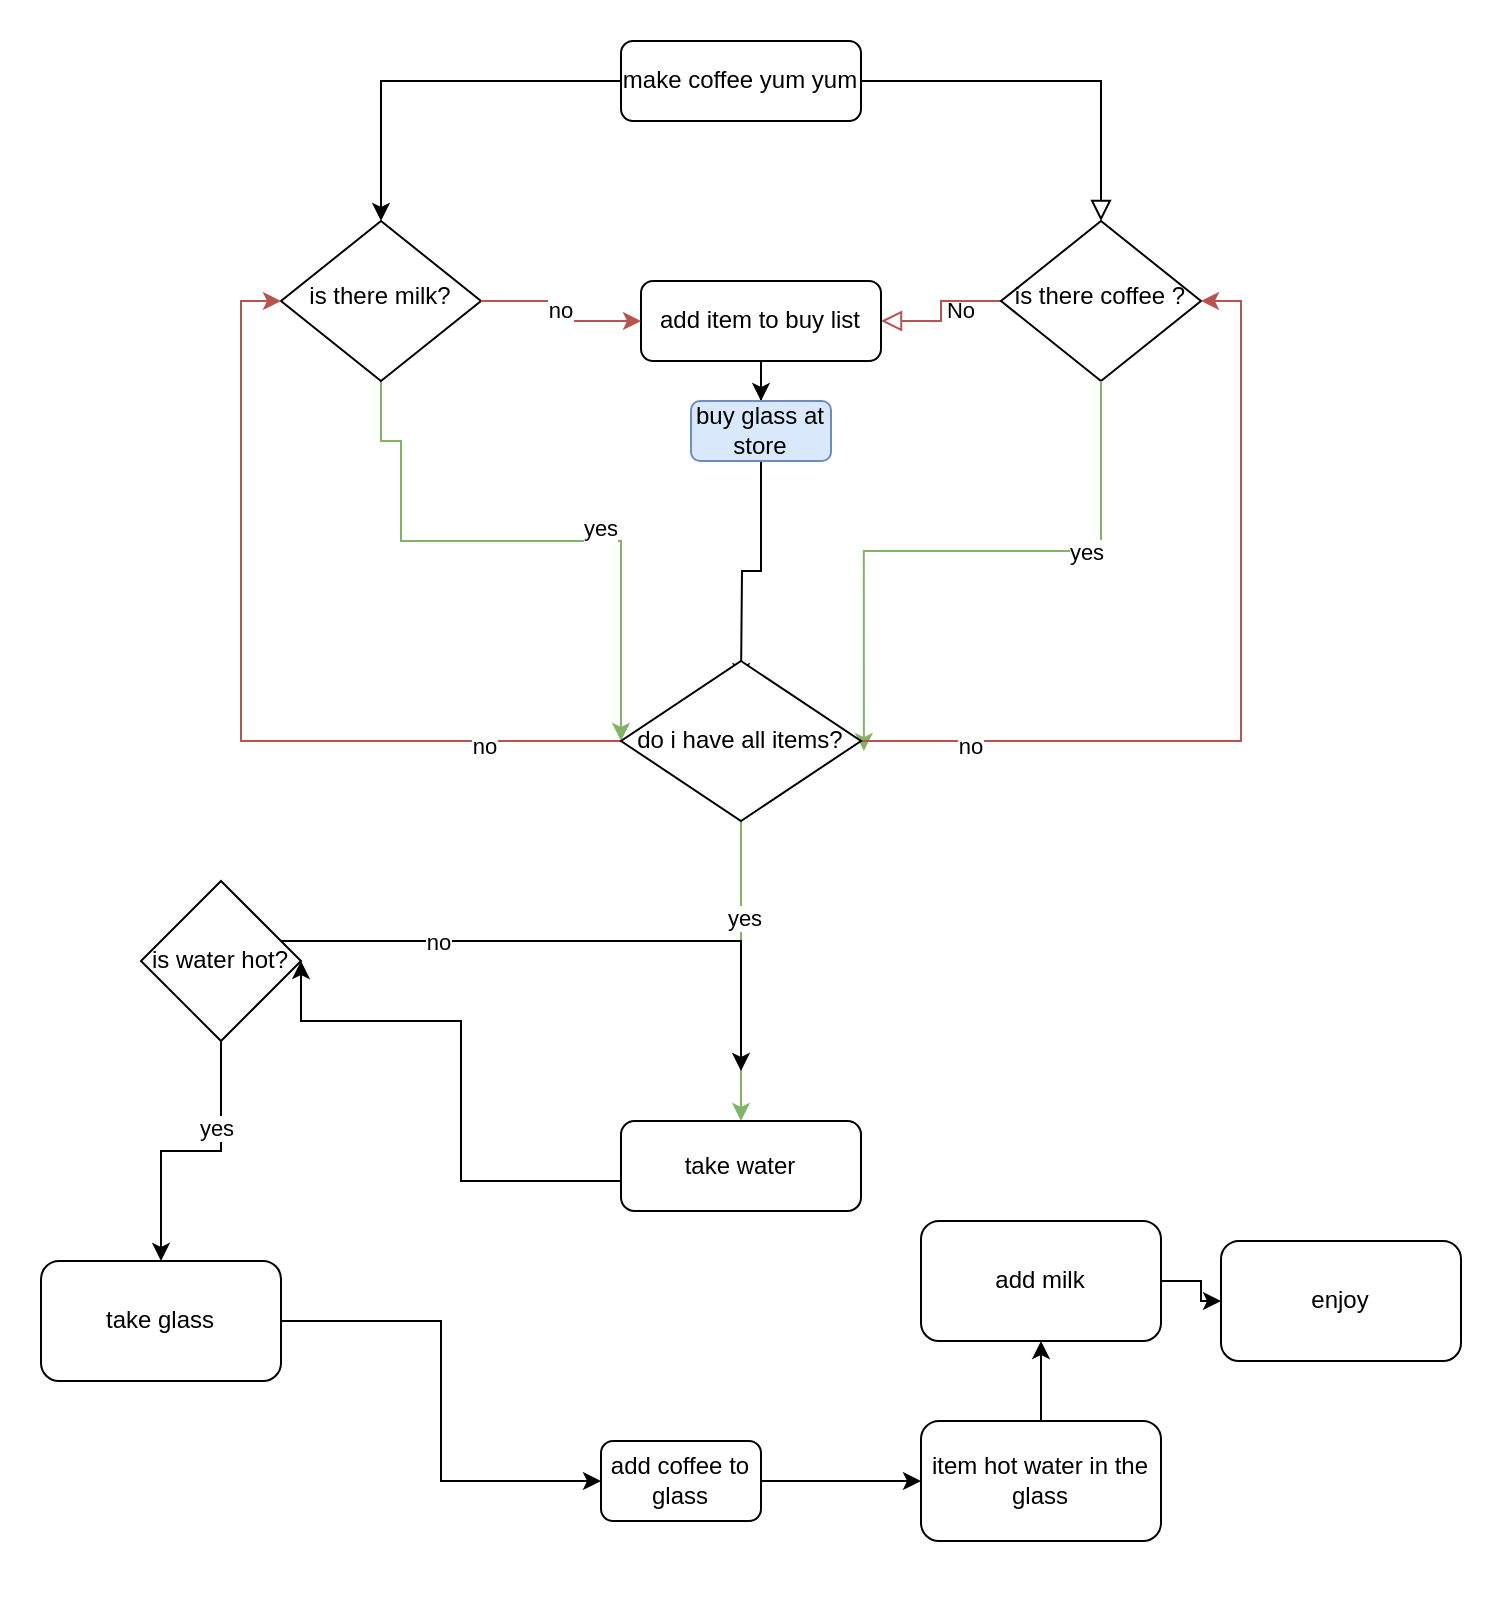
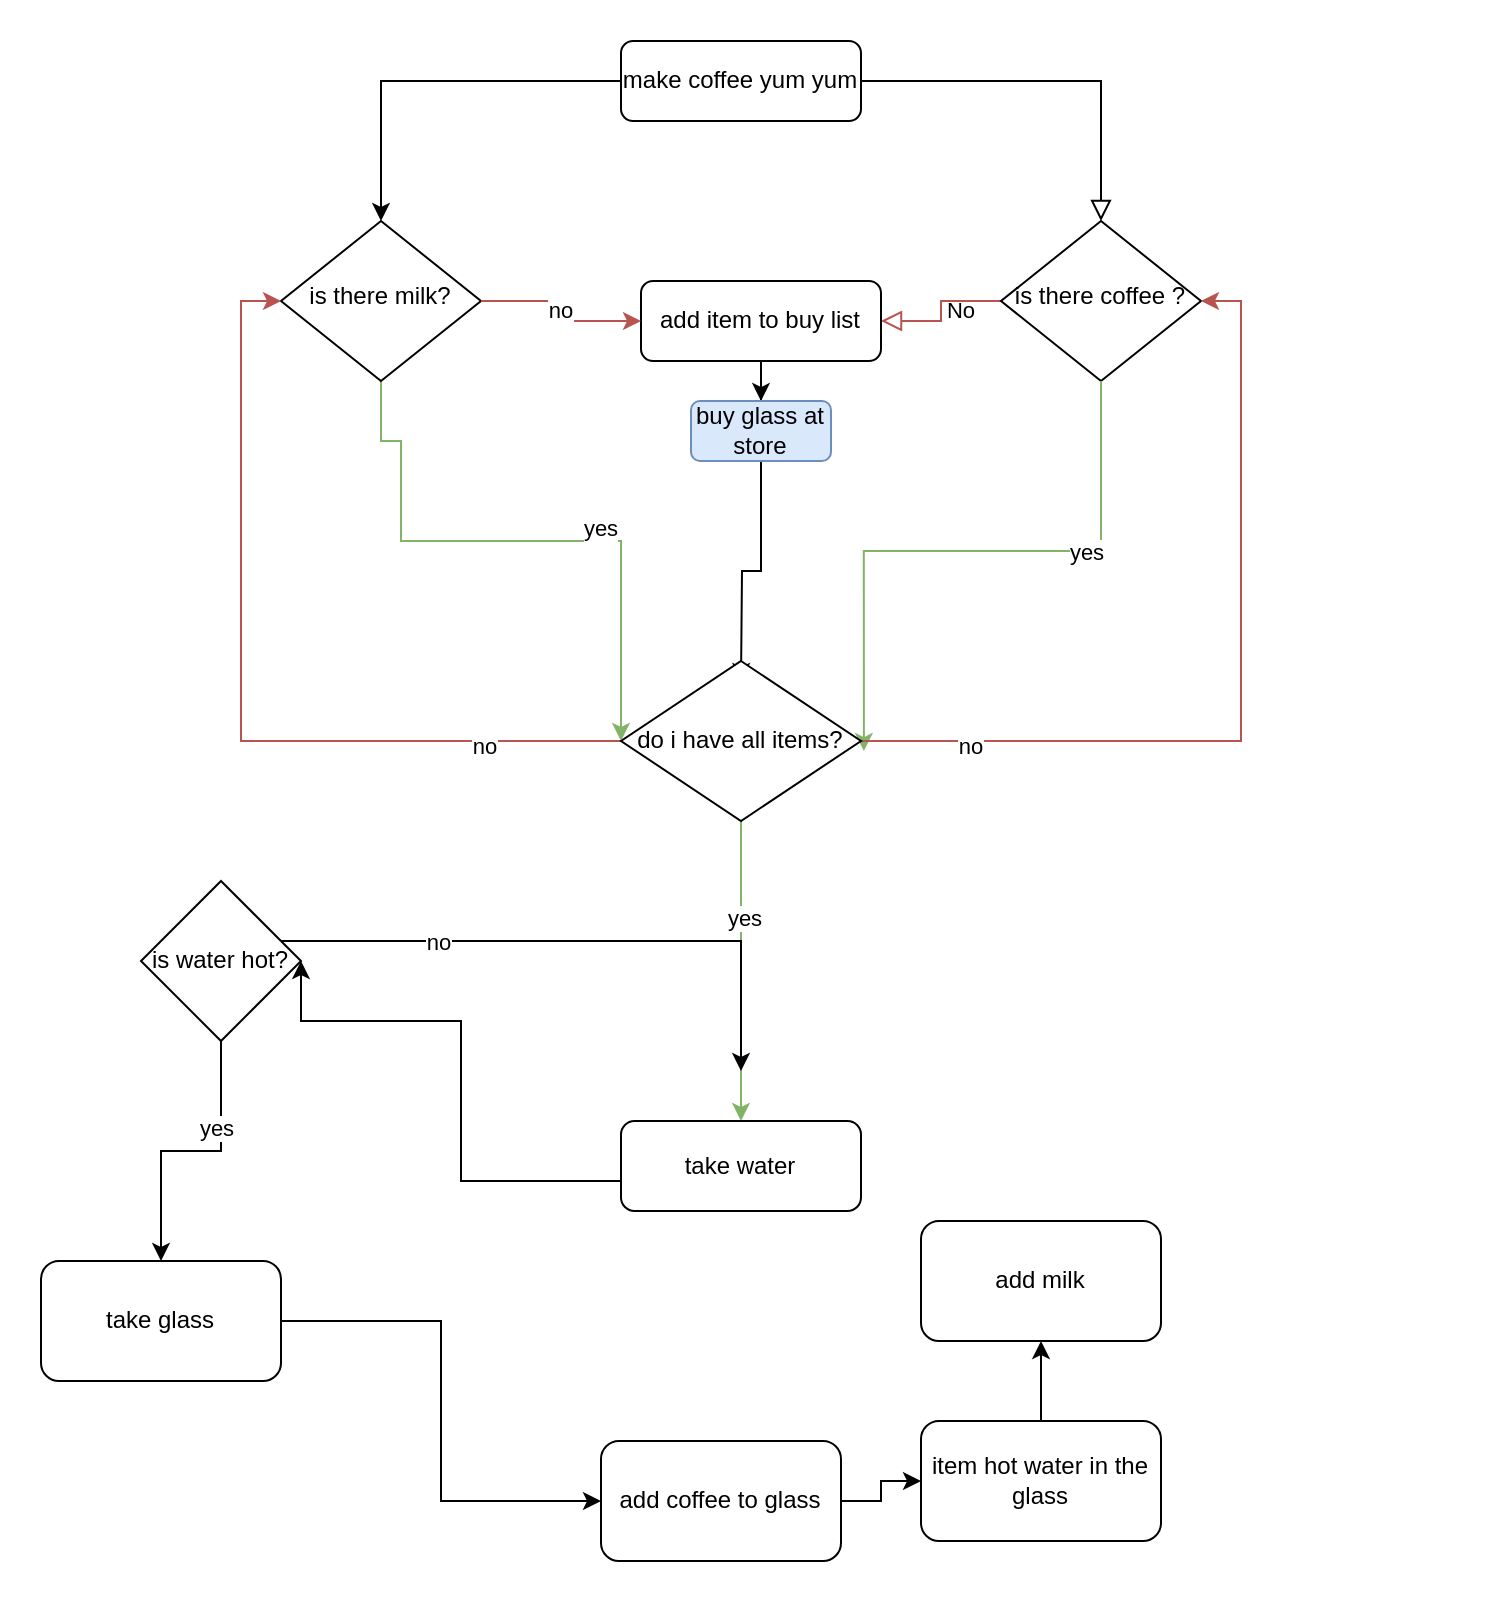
edge "add milk" -> "enjoy": removed
node "enjoy": removed
node "add coffee to glass": size 160x80 -> 240x120
